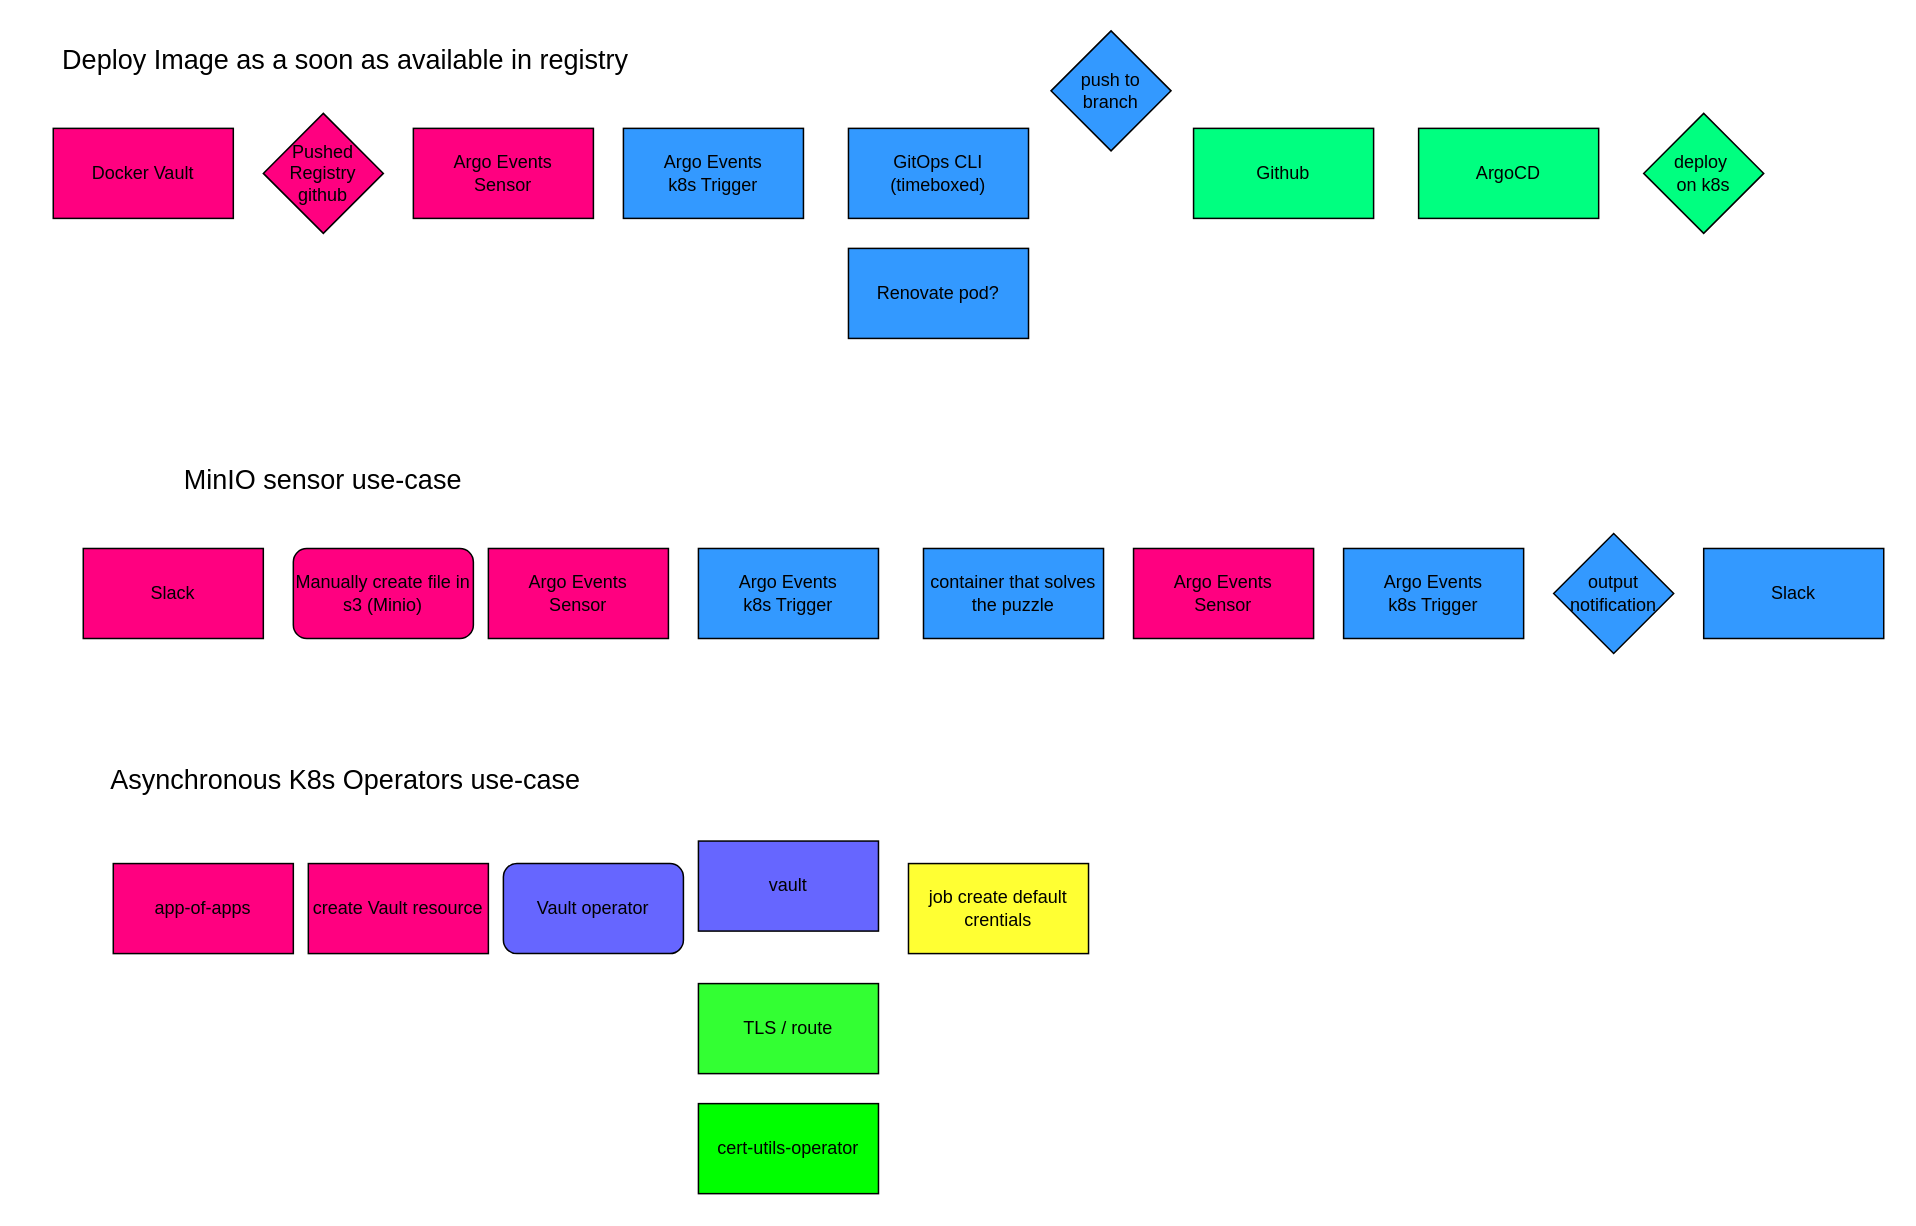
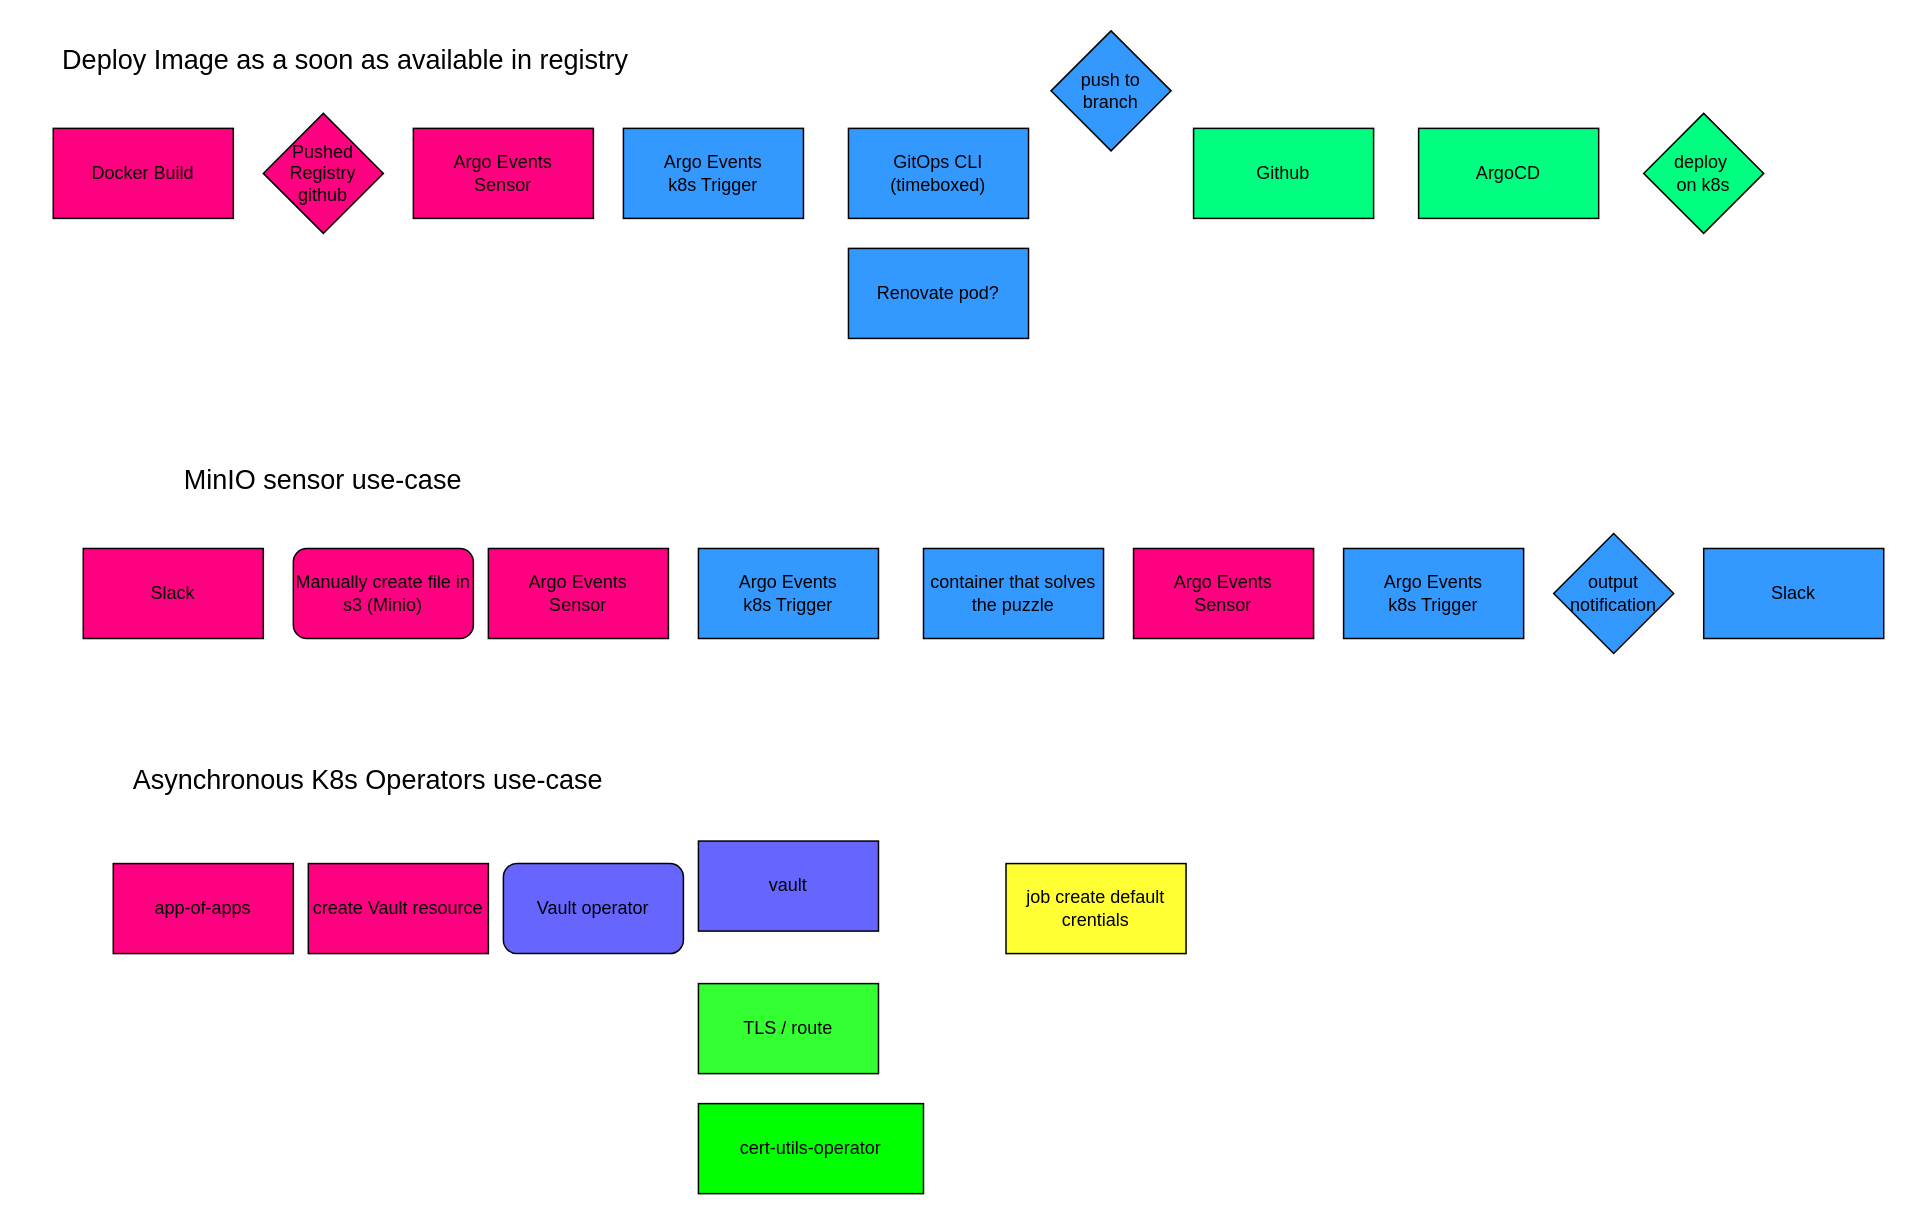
node "Docker Vault": label "Docker Vault" -> "Docker Build"
node "Asynchronous K8s Operators use-case": moved (346, 781) -> (368, 781)
node "job create default crentials": moved (998, 908) -> (1096, 908)
node "cert-utils-operator": size 180x90 -> 225x90
